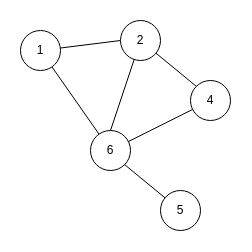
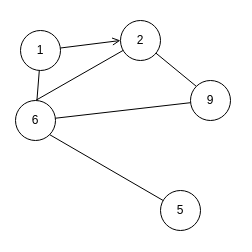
edge "2" -- "1": arrowhead none -> open
node "4": label "4" -> "9"
node "6": moved (111, 151) -> (36, 121)
